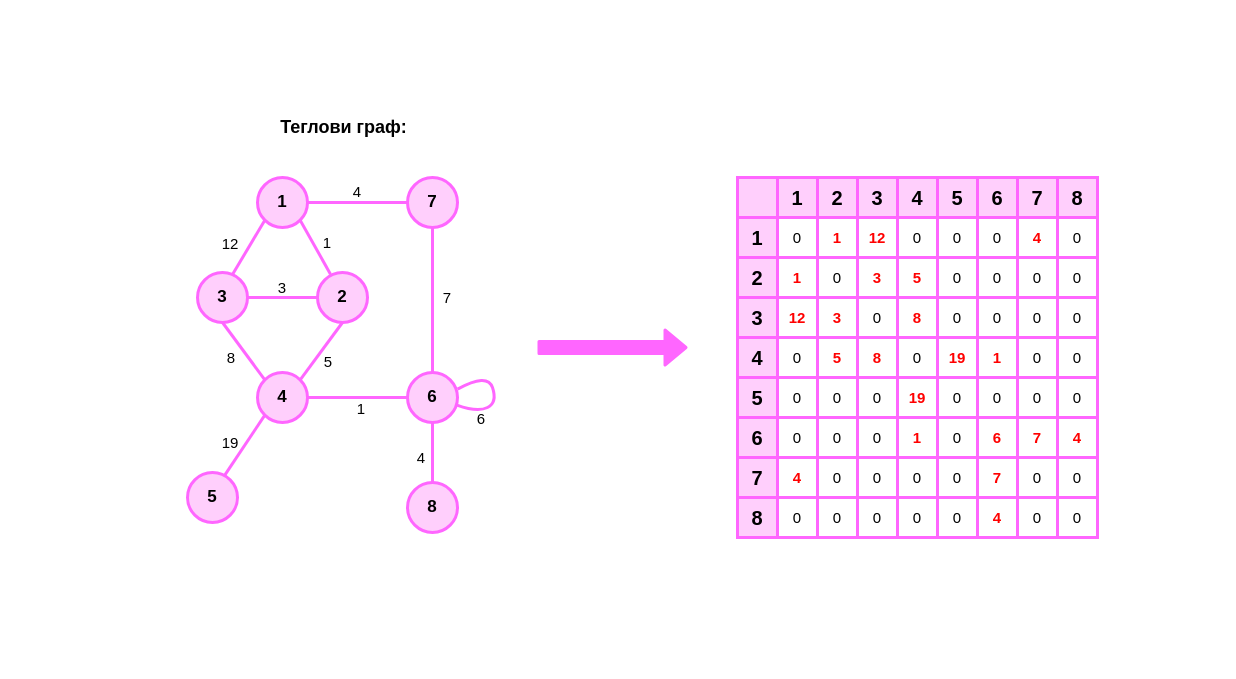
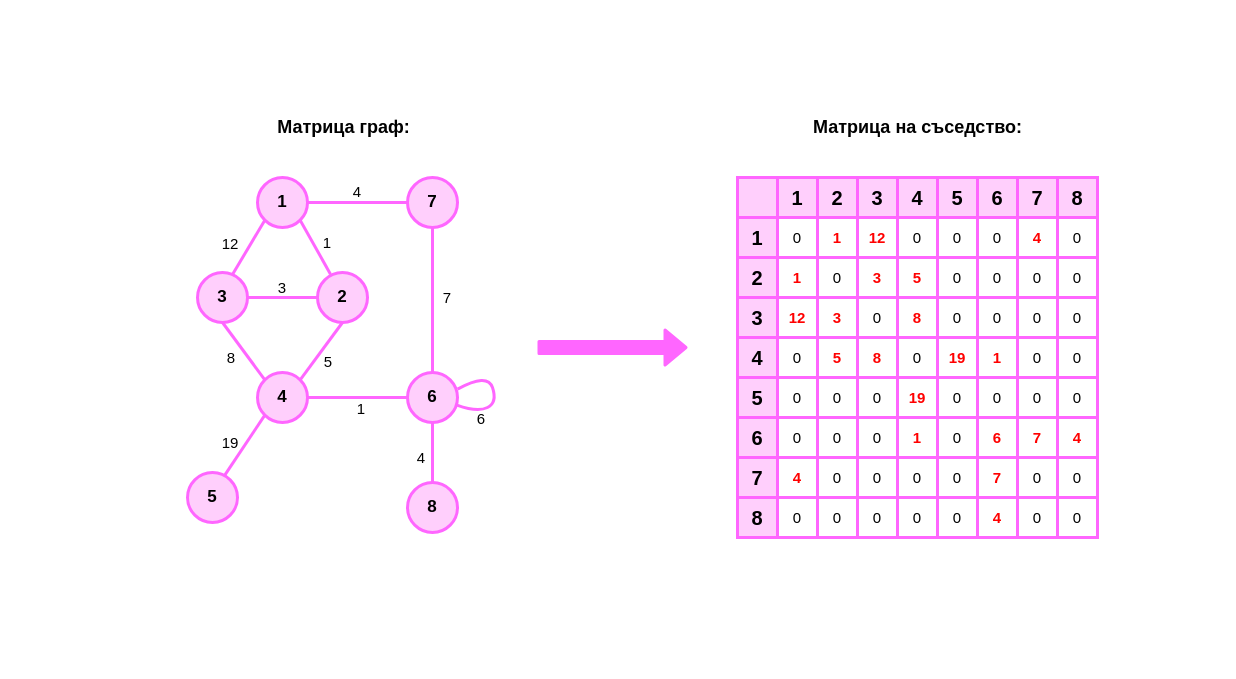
node "Теглови граф:": label "Теглови граф:" -> "Матрица граф:"
node "Матрица на съседство:": added
